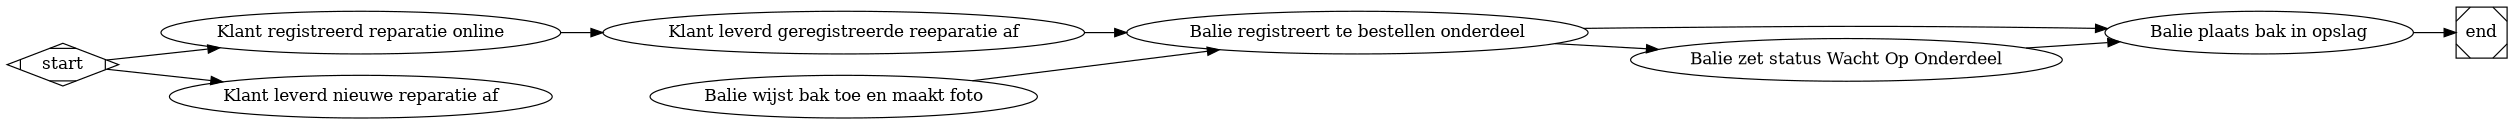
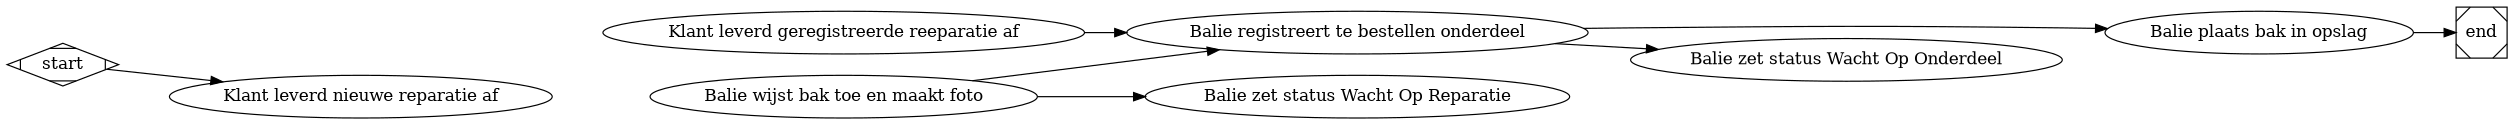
node "Klant registreerd reparatie online": removed
edge "Balie zet status Wacht Op Onderdeel" -> "Balie plaats bak in opslag": removed
node "Balie zet status Wacht Op Reparatie": added
